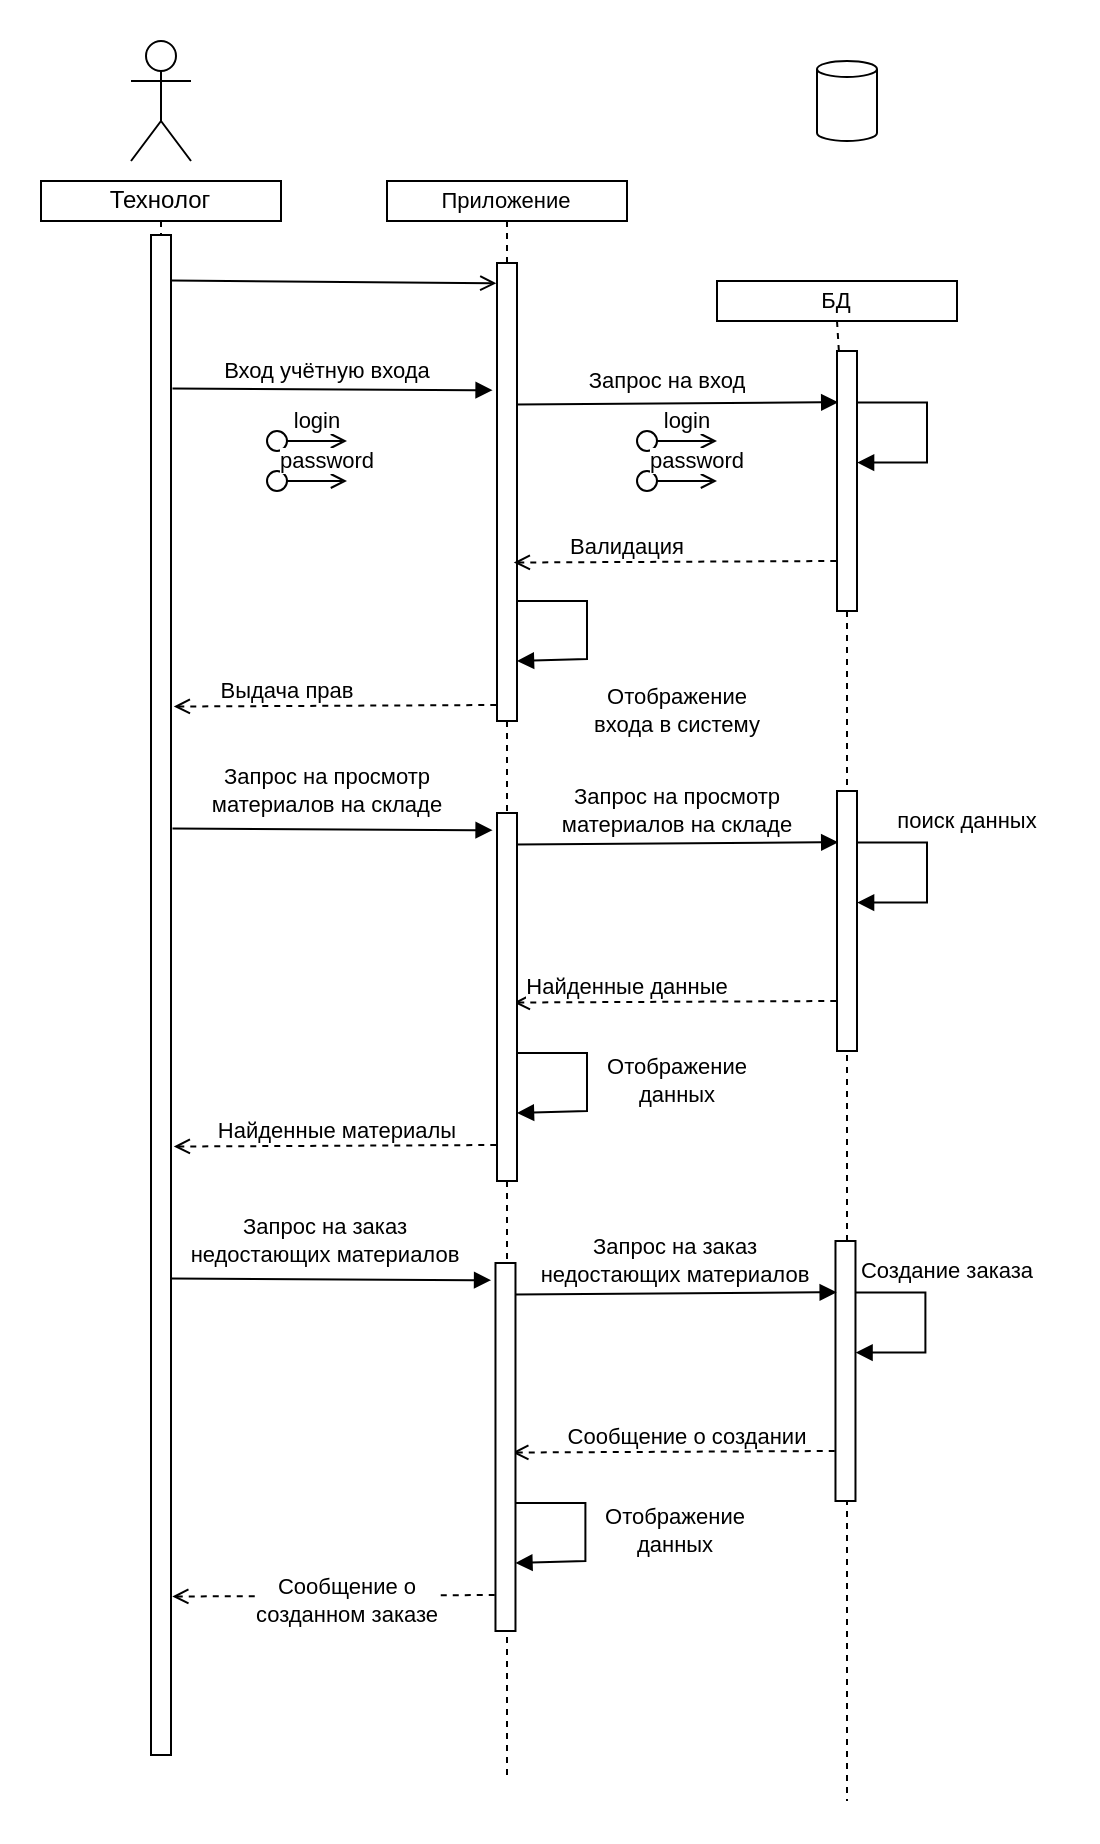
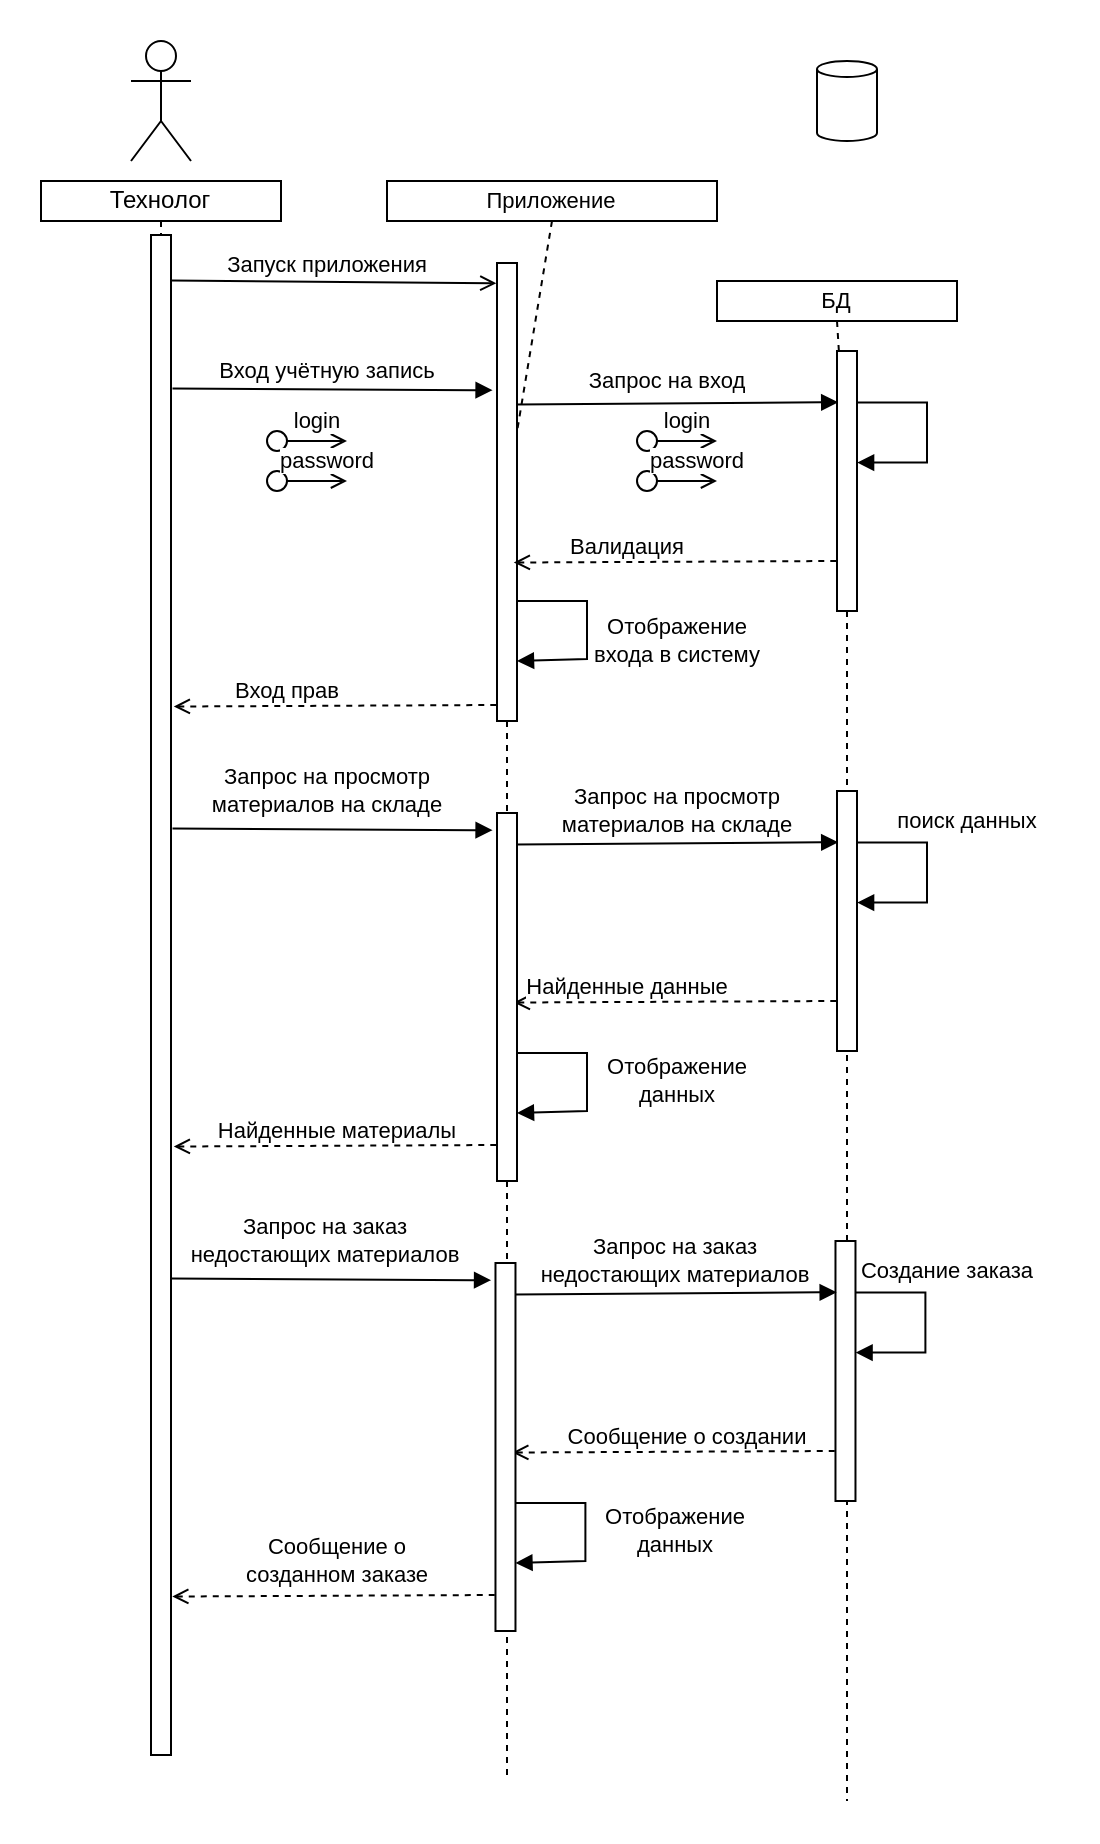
node "Приложение": size 240x40 -> 330x40
node "Запуск приложения": added
node "Вход учётную входа": label "Вход учётную входа" -> "Вход учётную запись"
node "Выдача прав": label "Выдача прав" -> "Вход прав"
node "Отображение входа в систему": moved (677, 711) -> (677, 641)
node "Сообщение о созданном заказе": moved (347, 1601) -> (337, 1561)
